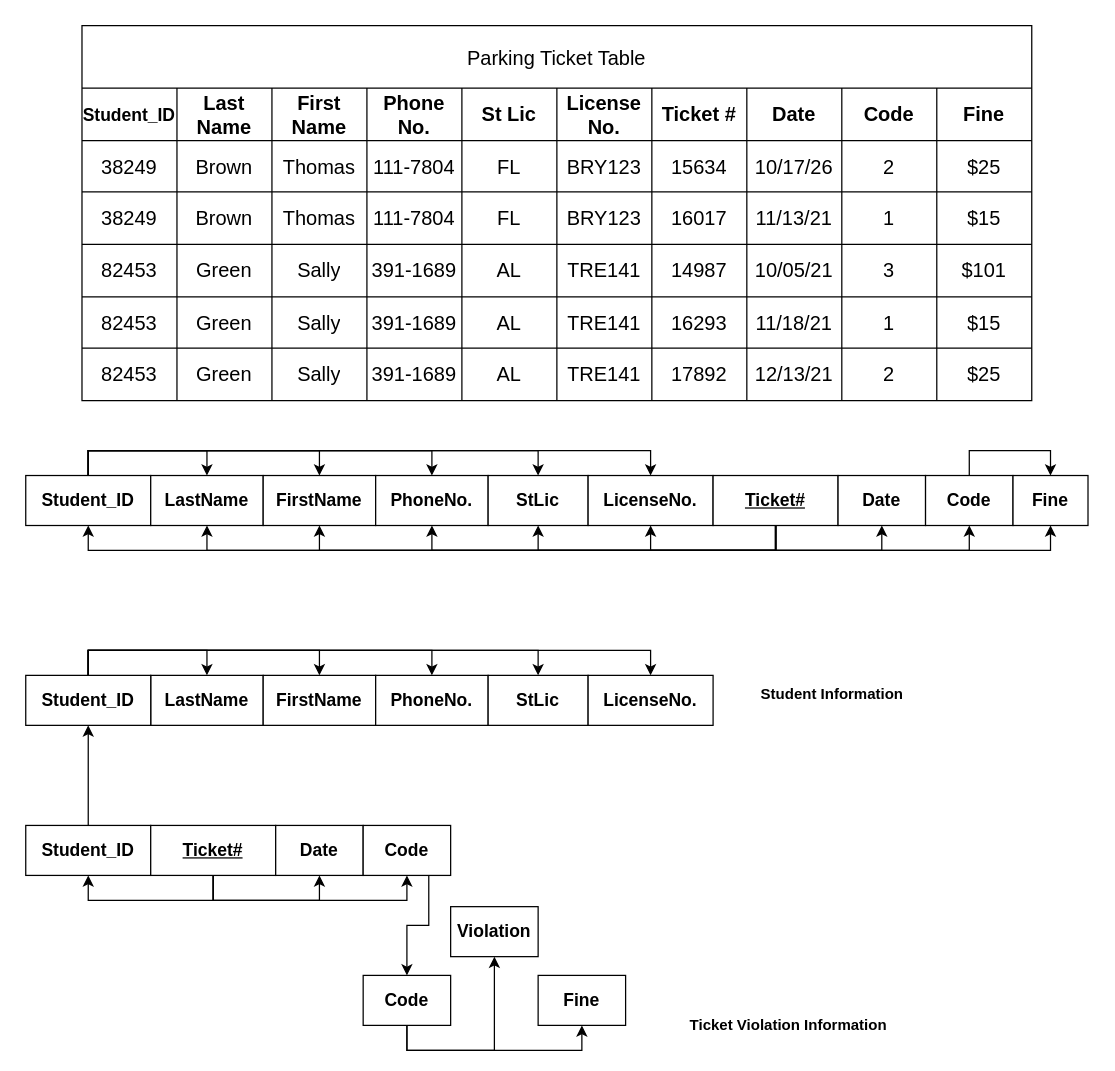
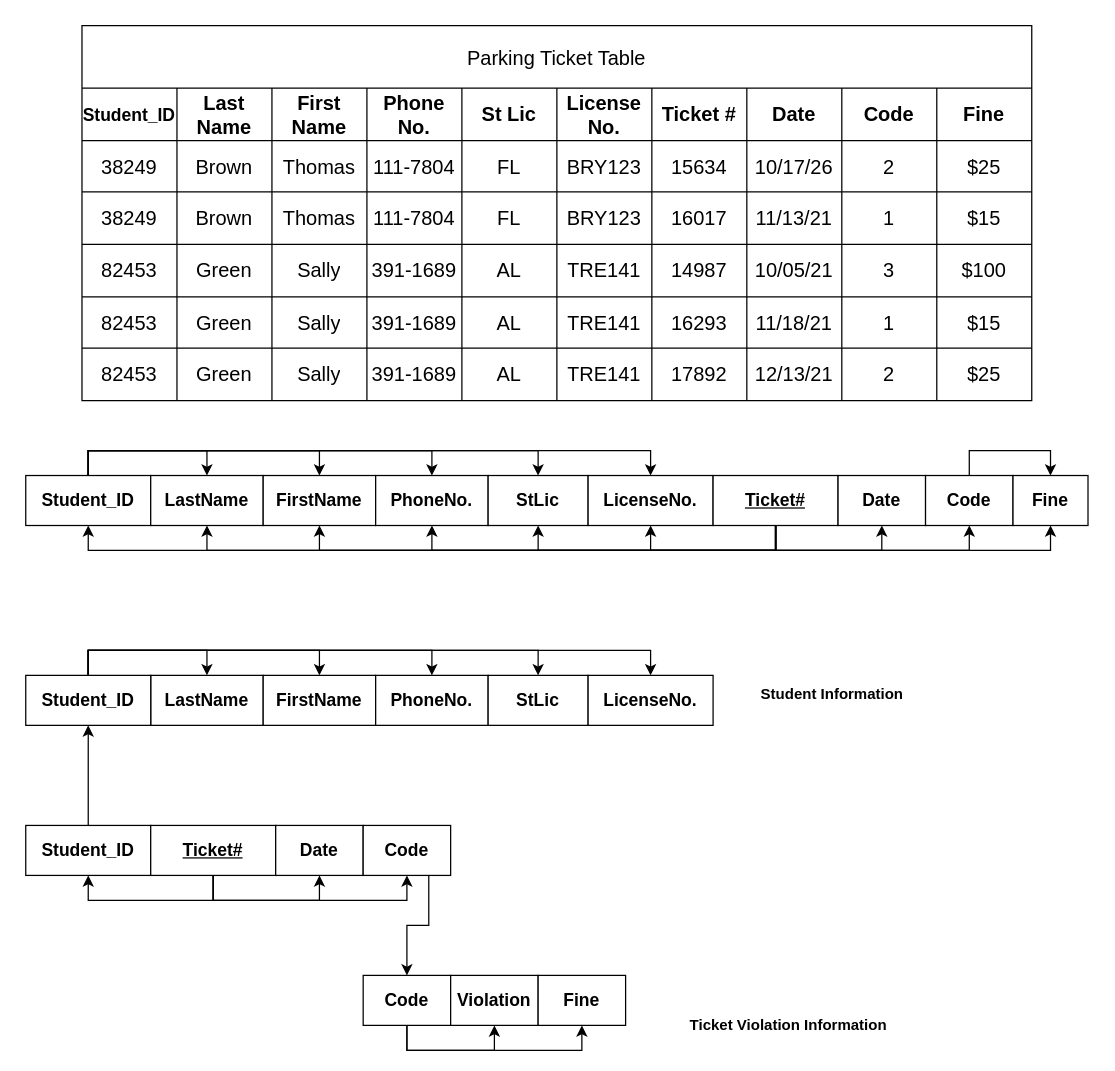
node "$101": label "$101" -> "$100"
node "Violation": moved (494, 932) -> (494, 1001)
